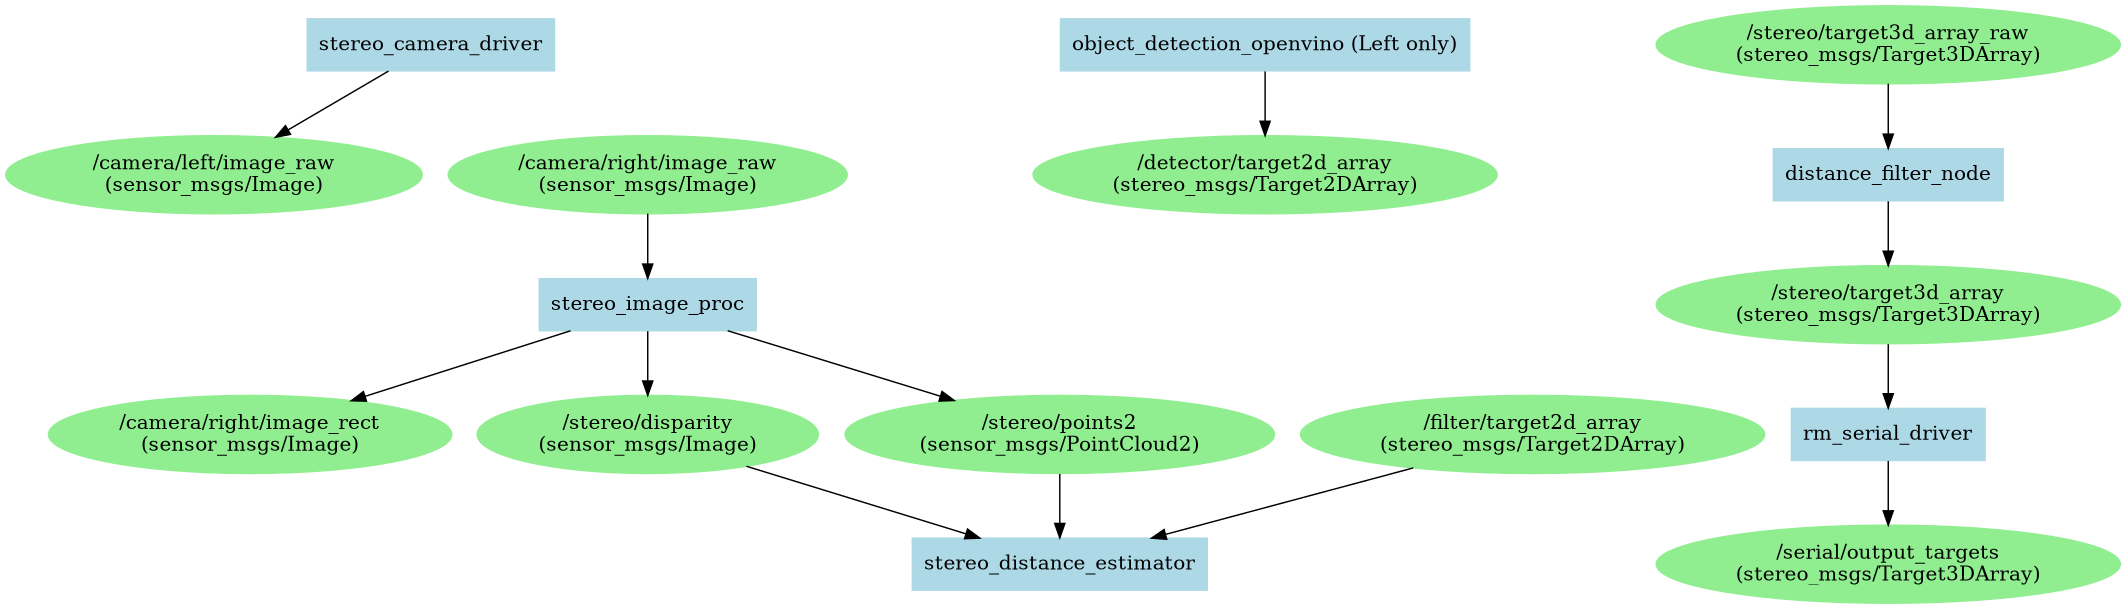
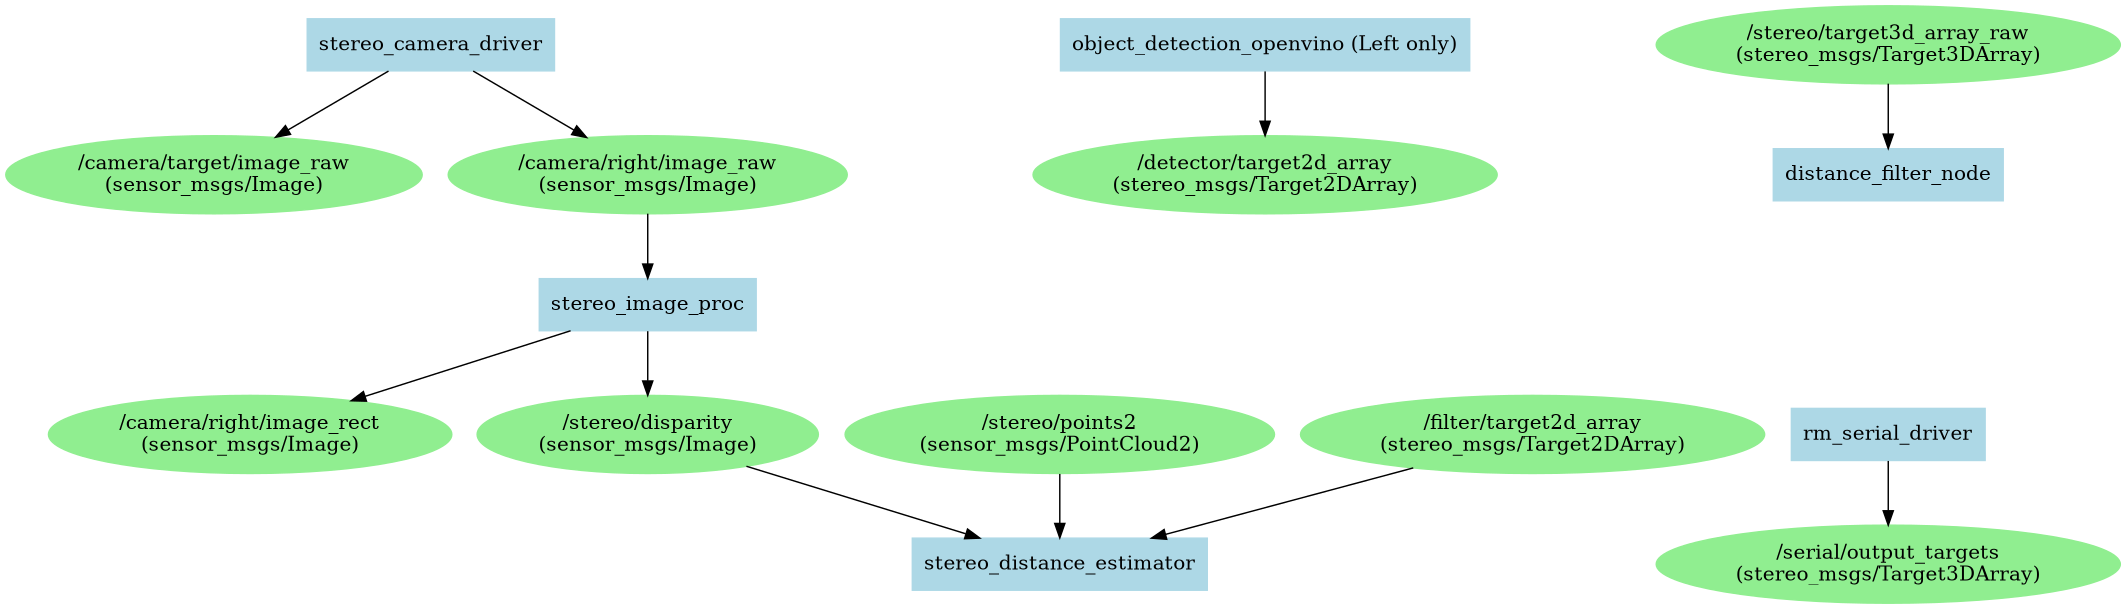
edge "stereo_camera_driver" -> "/camera/right/image_raw (sensor_msgs/Image)": added
node "/camera/left/image_raw (sensor_msgs/Image)": label "/camera/left/image_raw (sensor_msgs/Image)" -> "/camera/target/image_raw (sensor_msgs/Image)"
node "/stereo/target3d_array (stereo_msgs/Target3DArray)": removed
edge "stereo_image_proc" -> "/stereo/points2 (sensor_msgs/PointCloud2)": removed
